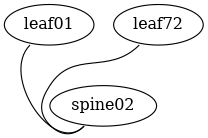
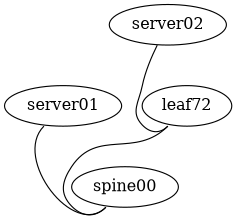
node "leaf01": label "leaf01" -> "server01"
node "server02": added
node "spine02": label "spine02" -> "spine00"
